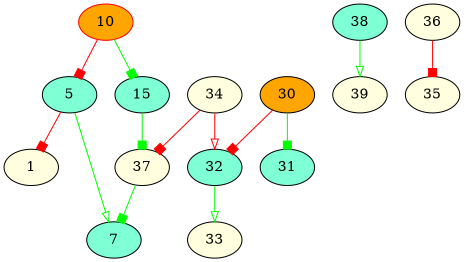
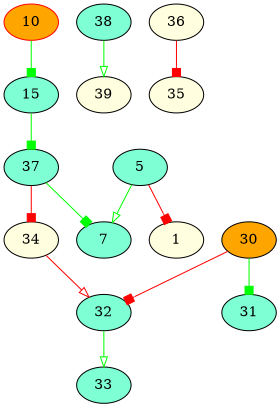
edge "10" -> "5": removed
edge "34" -> "37": reversed
node "37": fillcolor lightyellow -> aquamarine
node "33": fillcolor lightyellow -> aquamarine
